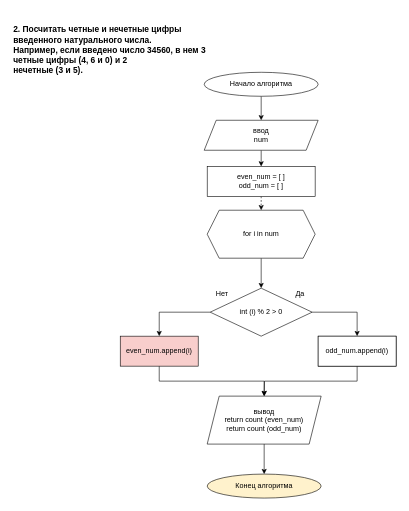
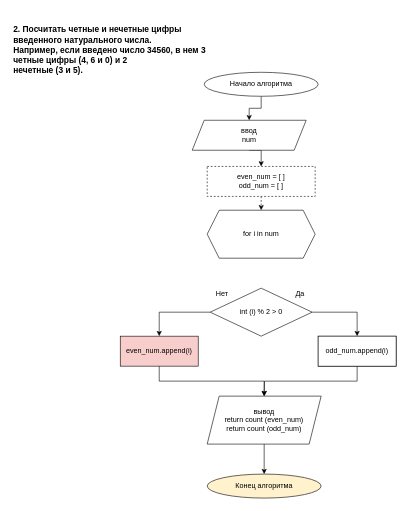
node "ввод num": moved (261, 135) -> (249, 135)
node "even_num = [ ] odd_num = [ ]": style solid -> dashed
edge "for i in num" -> "int (i) % 2 > 0": removed
